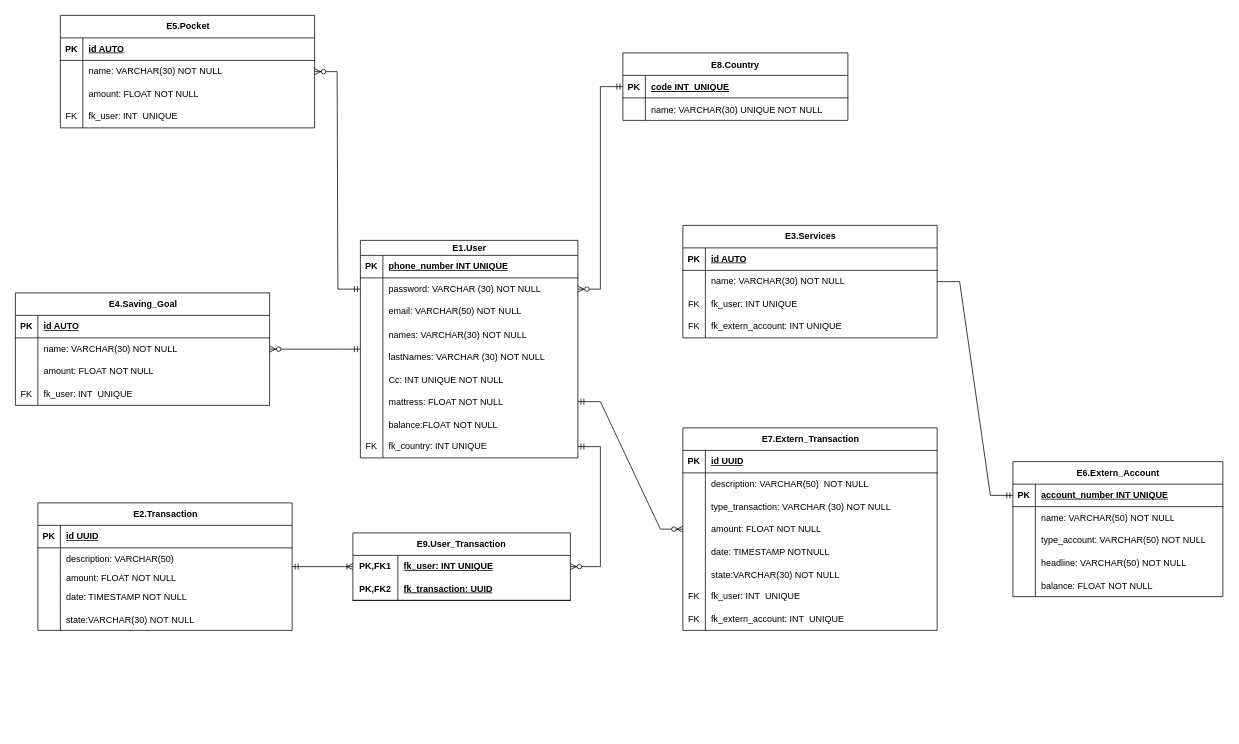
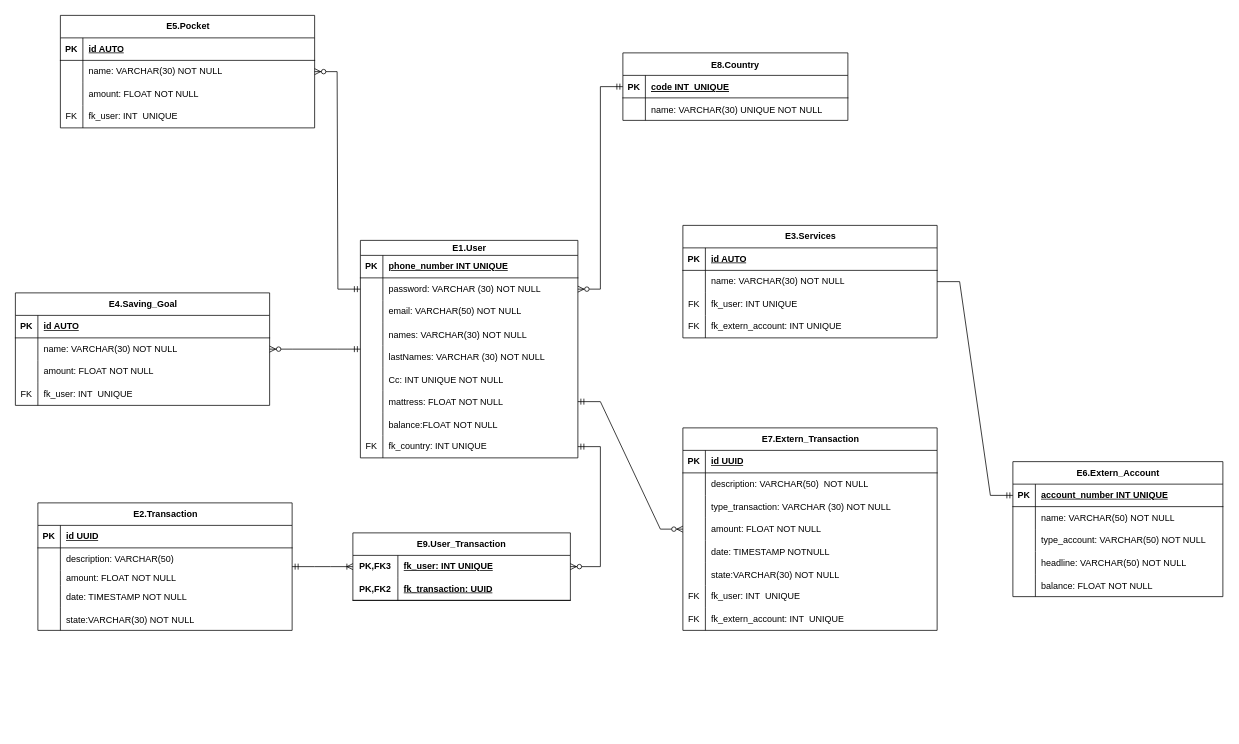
node "PK,FK1": label "PK,FK1" -> "PK,FK3"
